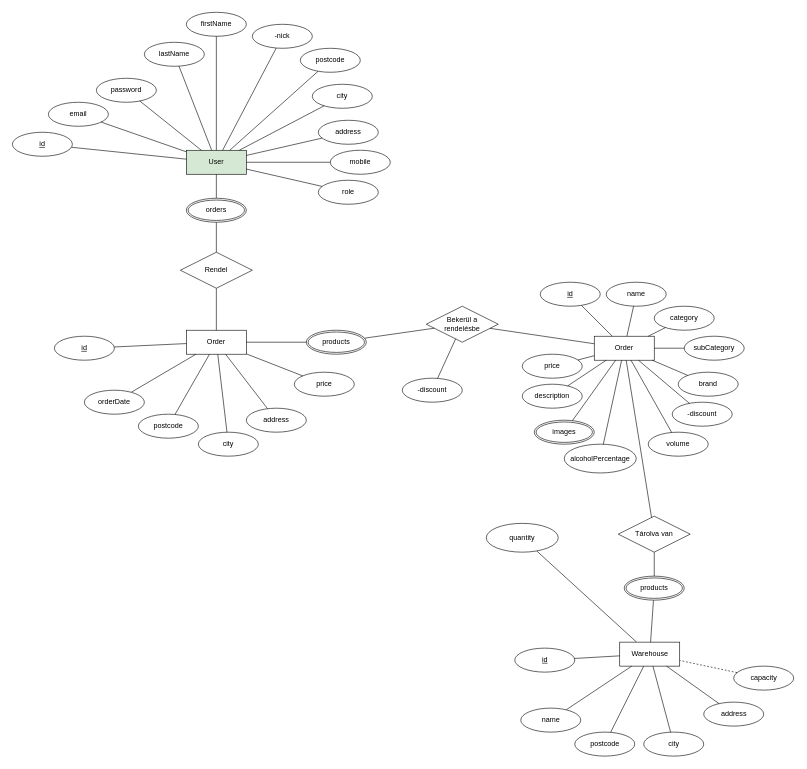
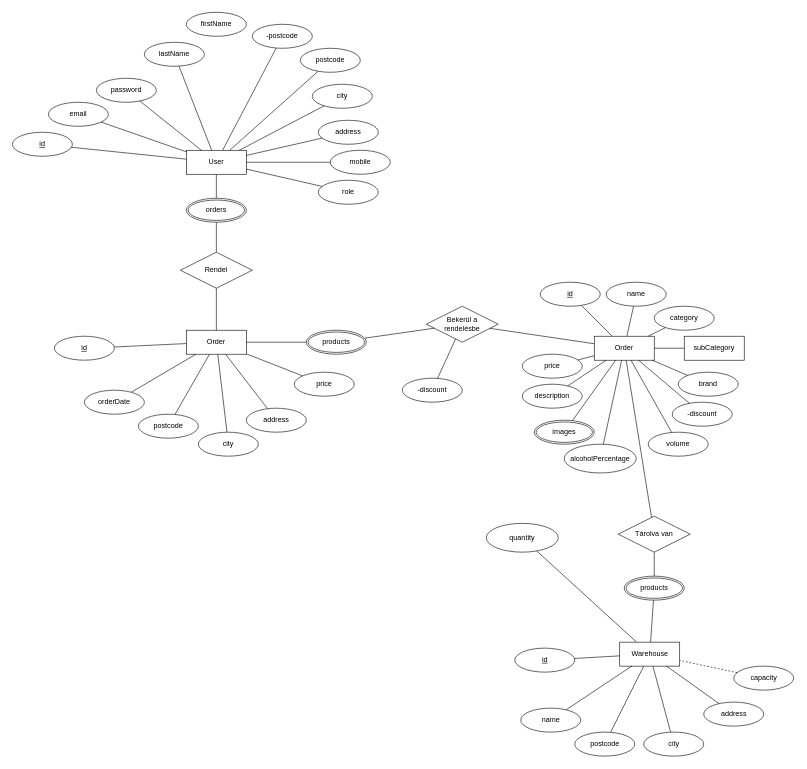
node "-nick": label "-nick" -> "-postcode"
edge "firstName" -- "User": removed
node "User": fillcolor #d5e8d4 -> #ffffff
node "subCategory": shape ellipse -> rectangle
